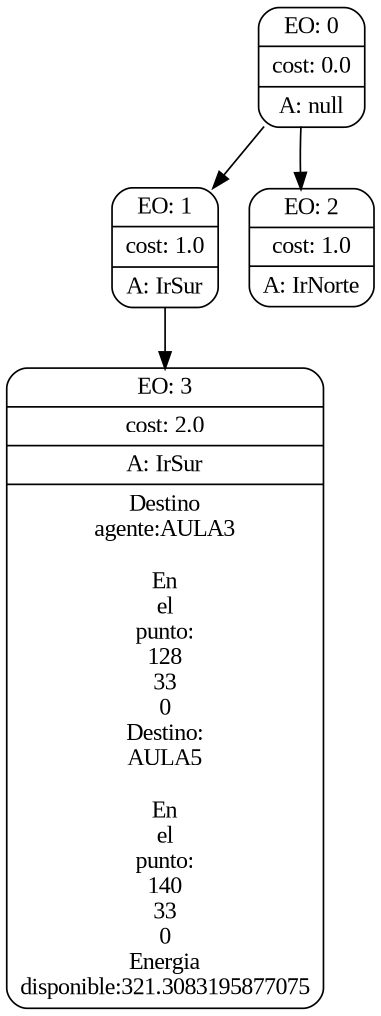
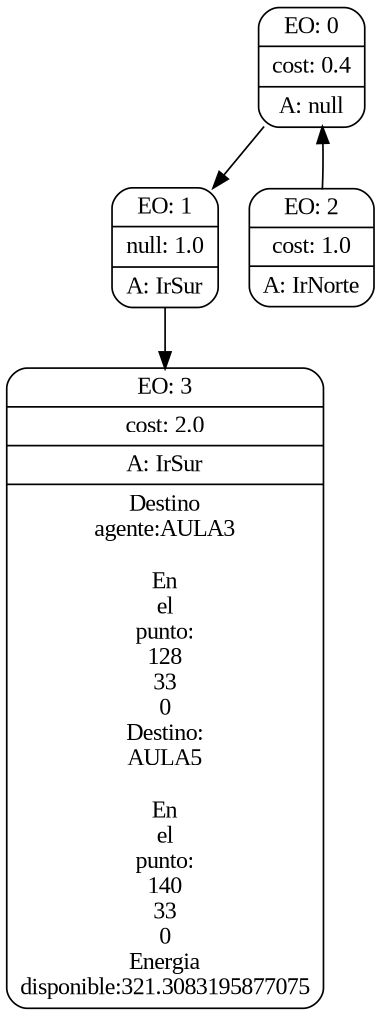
node "EO: 0": text "cost: 0.0" -> "cost: 0.4"
edge "EO: 0" -> "EO: 2": reversed
node "EO: 1": text "cost: 1.0" -> "null: 1.0"
